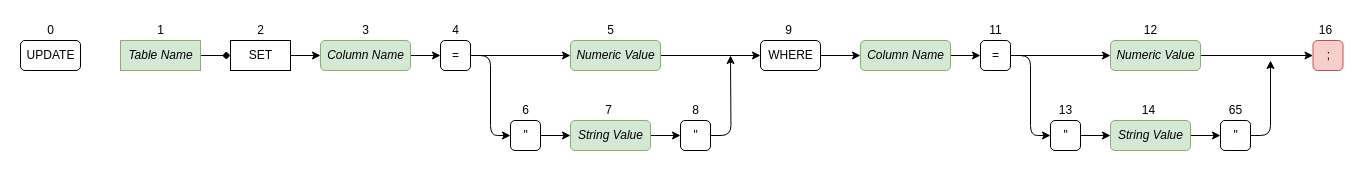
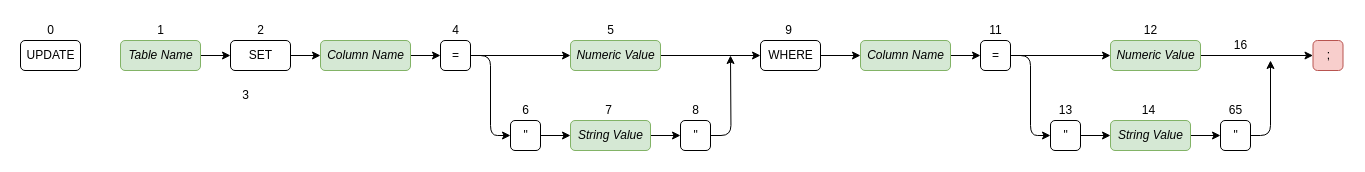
node "3": moved (366, 31) -> (246, 96)
node "16": moved (1326, 31) -> (1241, 46)
node "Table Name": shape rectangle -> rounded rectangle
edge "Table Name" -> "SET": arrowhead diamond -> classic
node "SET": shape rectangle -> rounded rectangle
